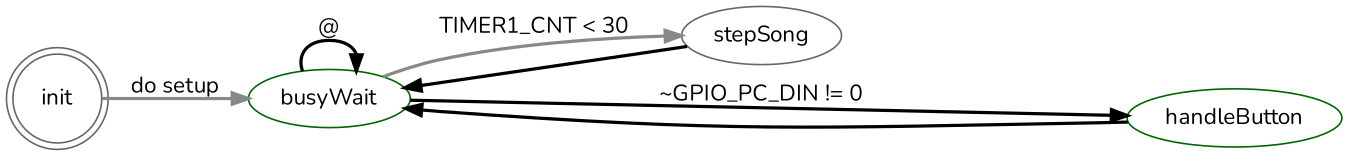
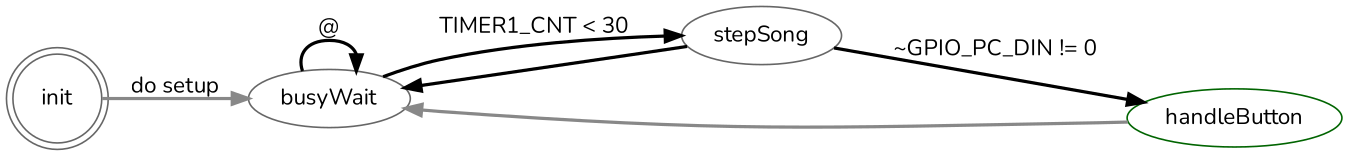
edge "busyWait" -> "stepSong": color #888888 -> black
node "busyWait": color darkgreen -> gray40
edge "busyWait" -> "handleButton": now "stepSong" -> "handleButton"
edge "handleButton" -> "busyWait": color black -> #888888
